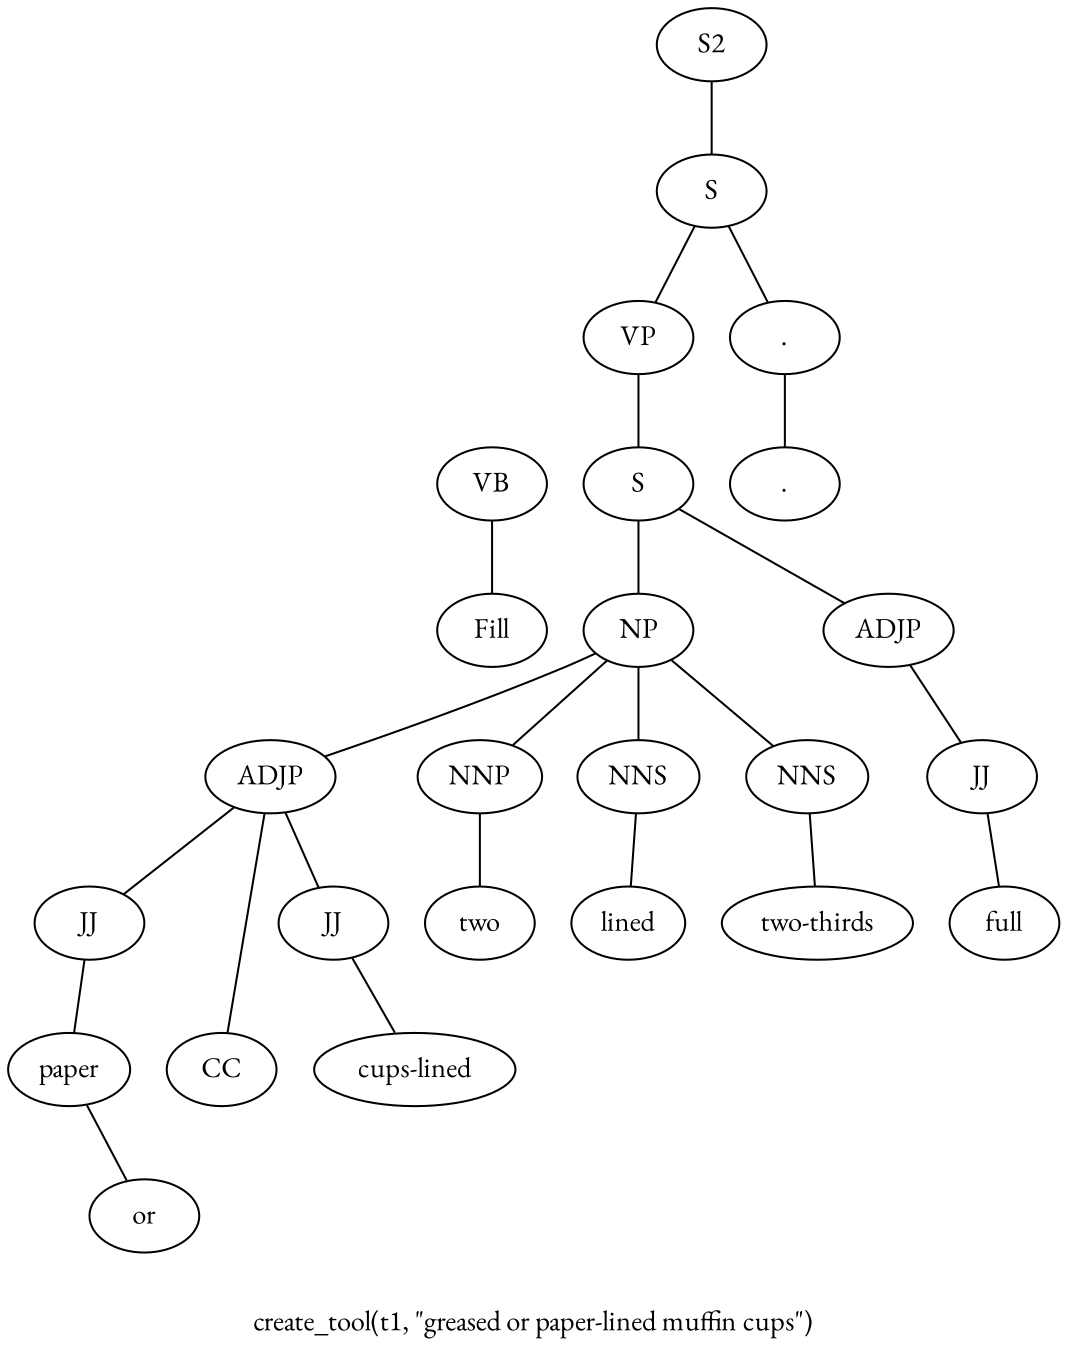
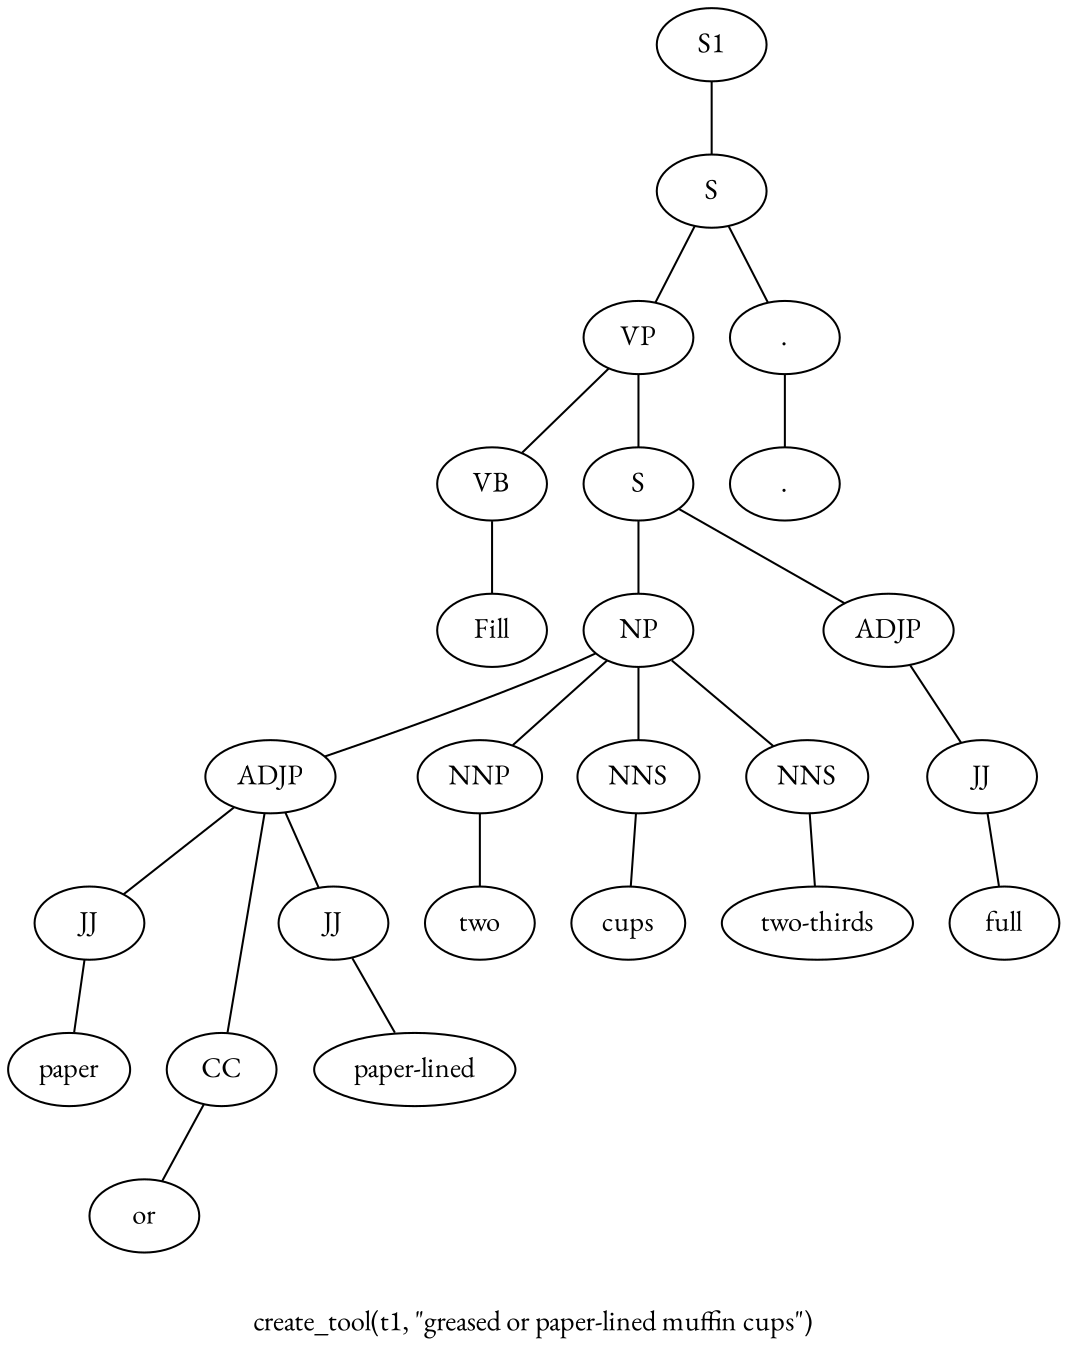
node "S2": label "S2" -> "S1"
edge "VP" -- "VB": added
node "lined": label "lined" -> "cups"
node "cups-lined": label "cups-lined" -> "paper-lined"
edge "paper" -- "or": now "CC" -- "or"
